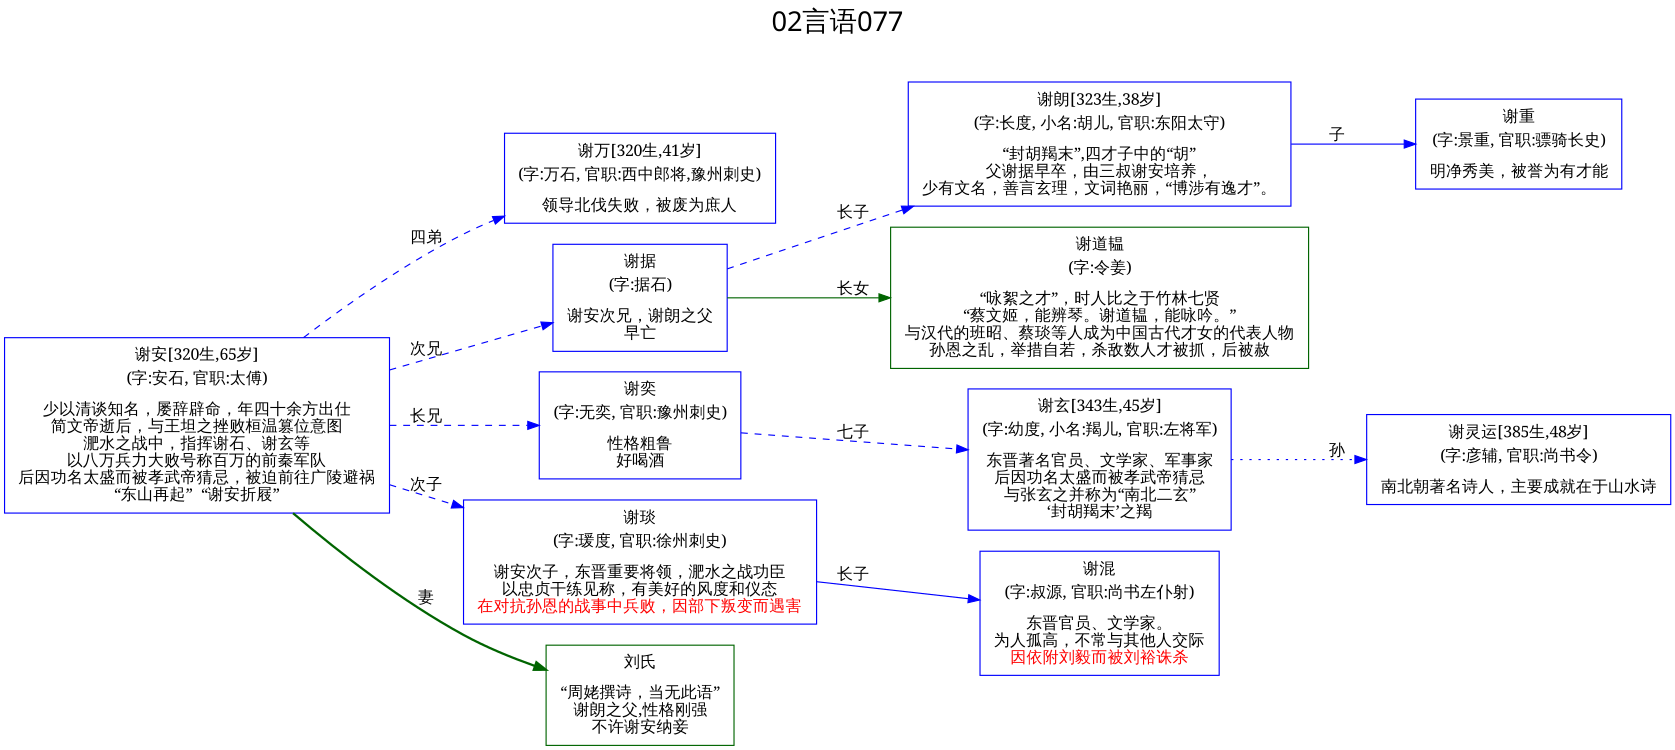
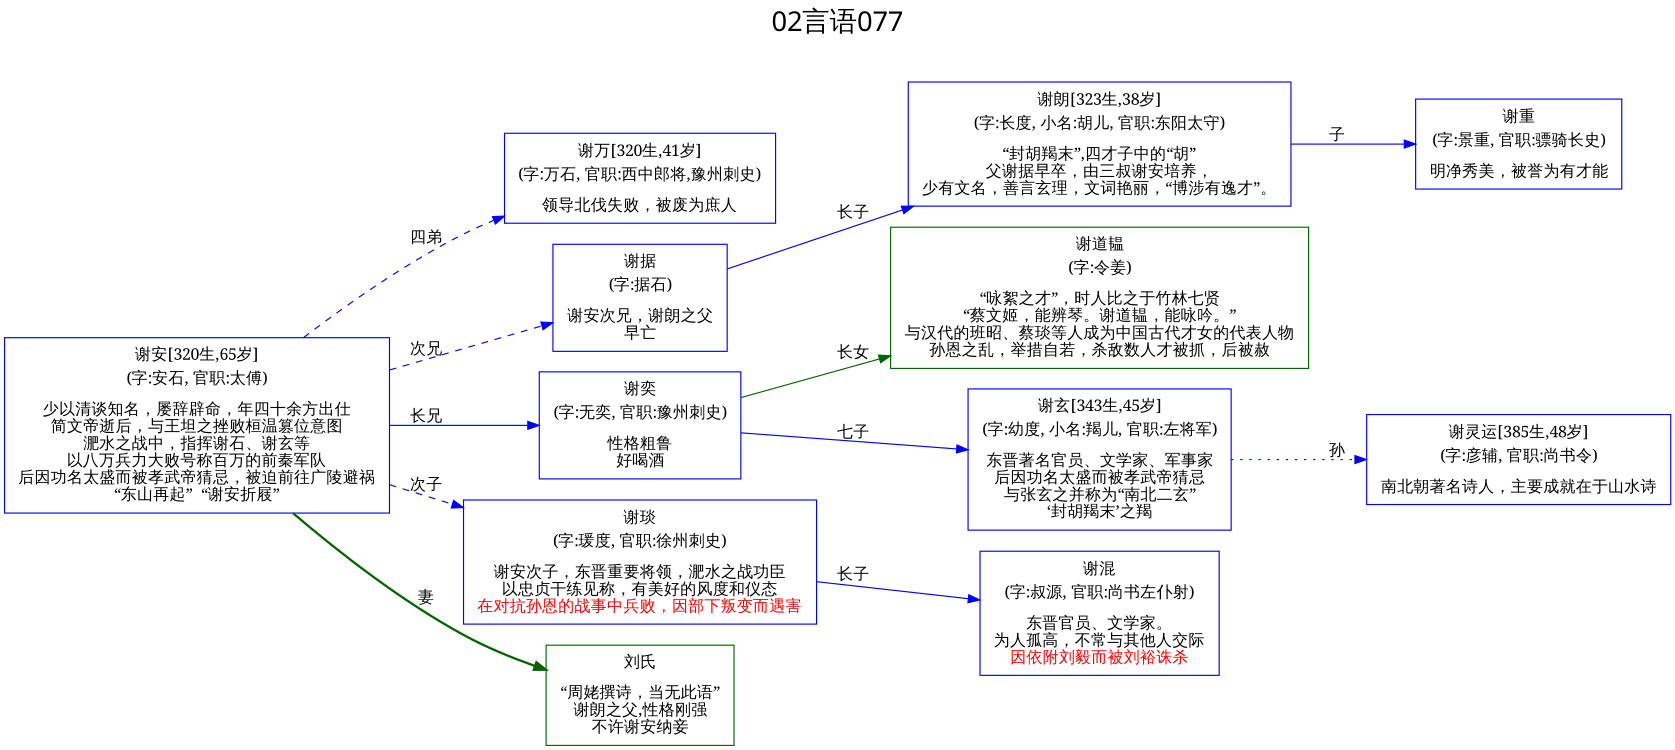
edge "谢据" -> "谢朗[323生,38岁]": style dashed -> solid
edge "谢据" -> "谢道韫": now "谢奕" -> "谢道韫"
edge "谢安[320生,65岁]" -> "谢奕": style dashed -> solid
edge "谢奕" -> "谢玄[343生,45岁]": style dashed -> solid
